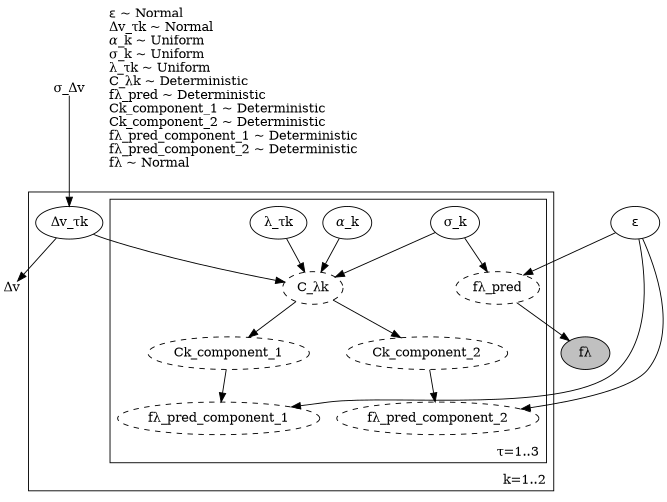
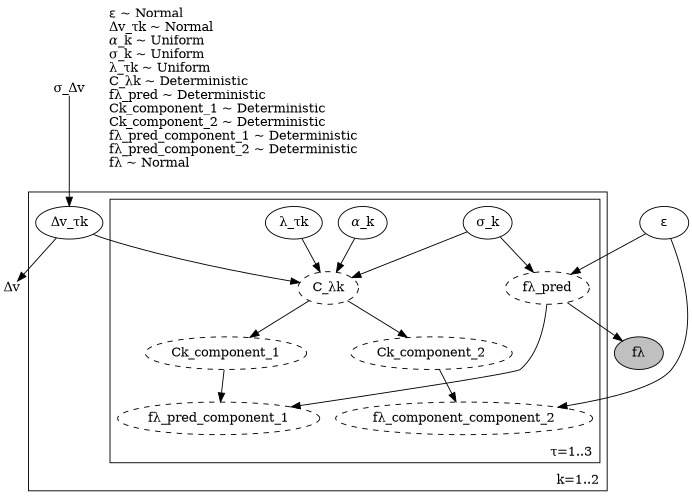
edge "ε" -> "fλ_pred_component_1": now "fλ_pred" -> "fλ_pred_component_1"
node "fλ_pred_component_2": label "fλ_pred_component_2" -> "fλ_component_component_2"
